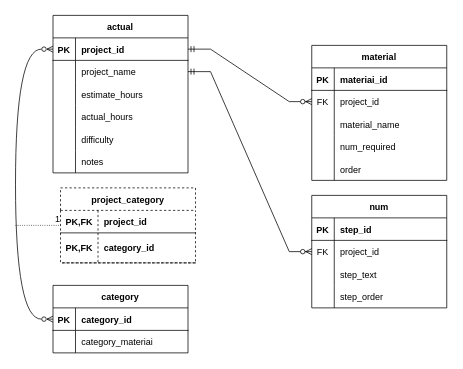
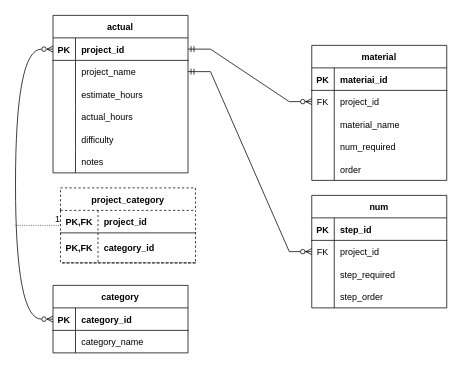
node "step_text": label "step_text" -> "step_required"
node "category_materiai": label "category_materiai" -> "category_name"
